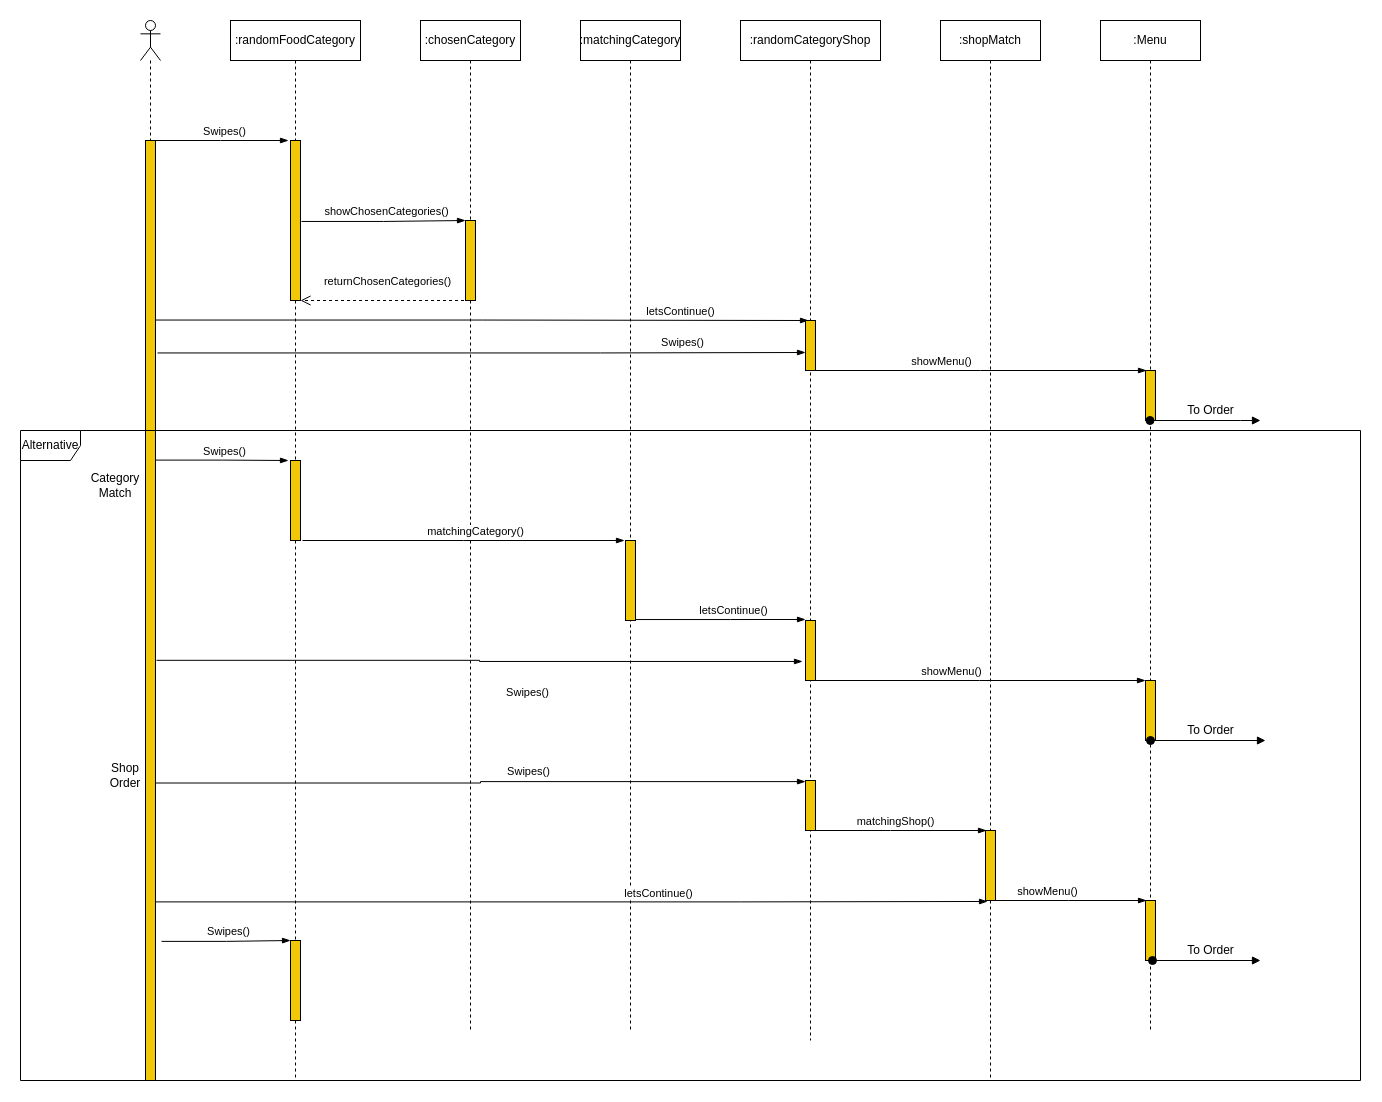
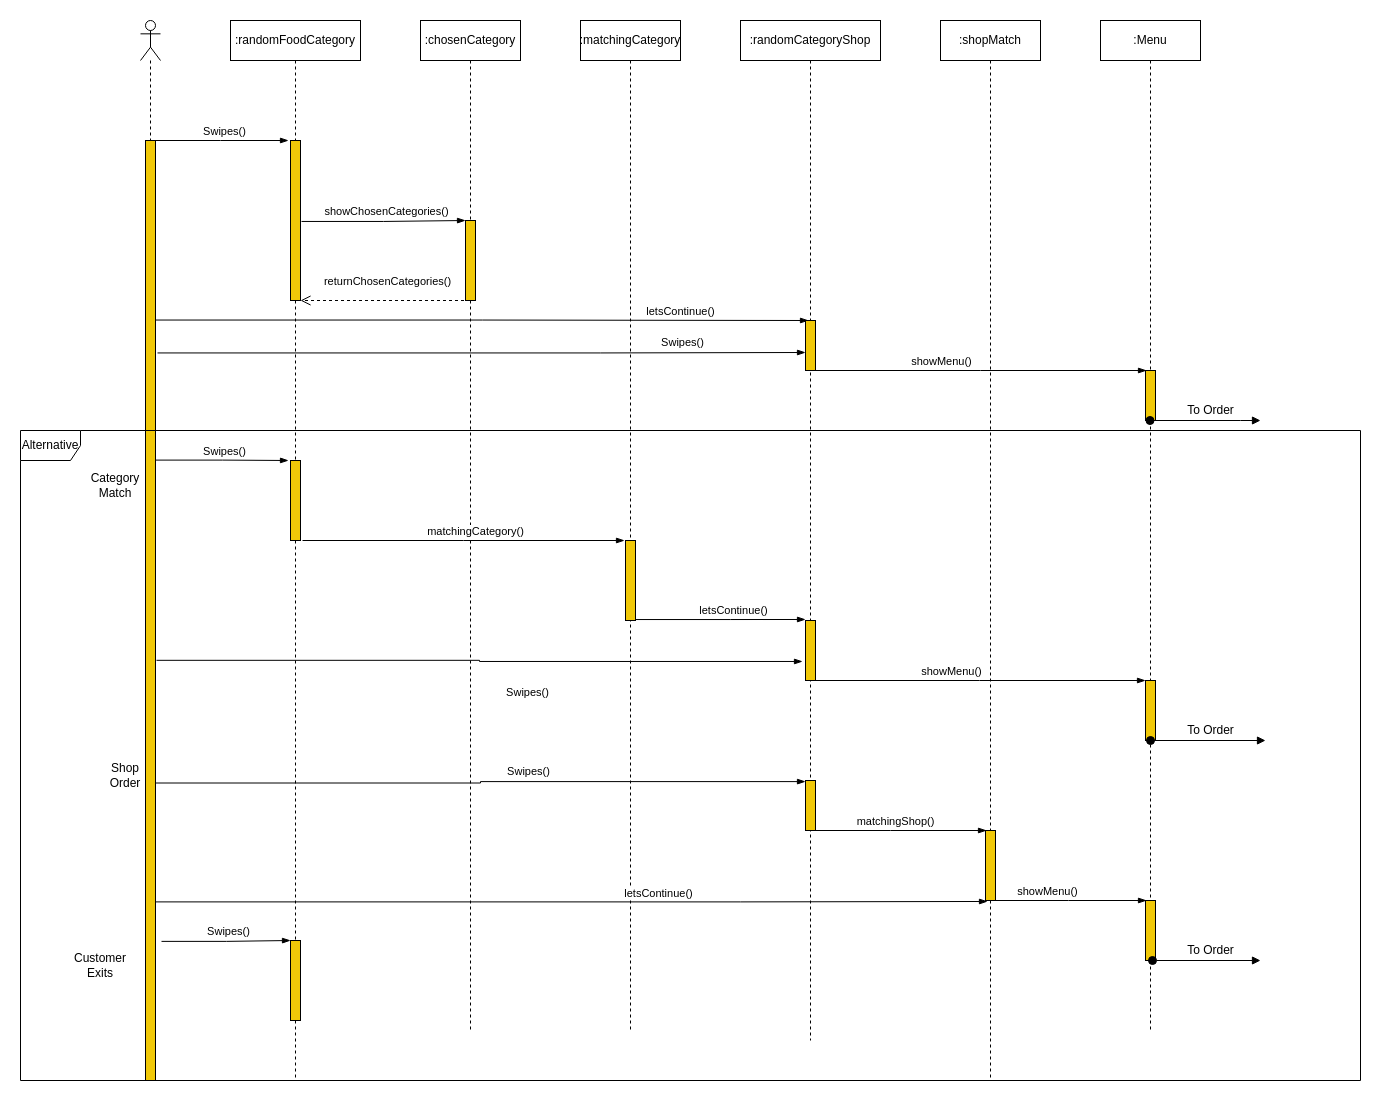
node "Customer Exits": added
